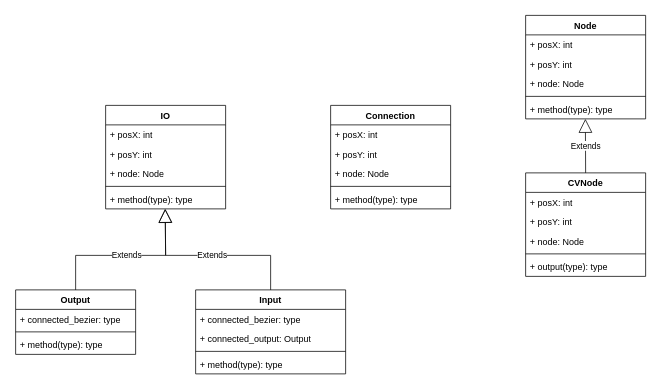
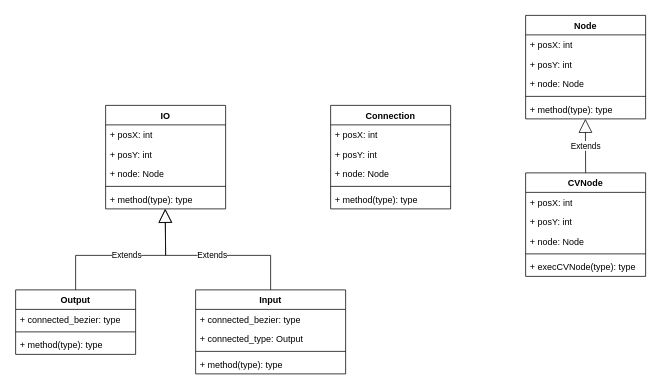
node "+ output(type): type": label "+ output(type): type" -> "+ execCVNode(type): type"
node "+ connected_output: Output": label "+ connected_output: Output" -> "+ connected_type: Output"
